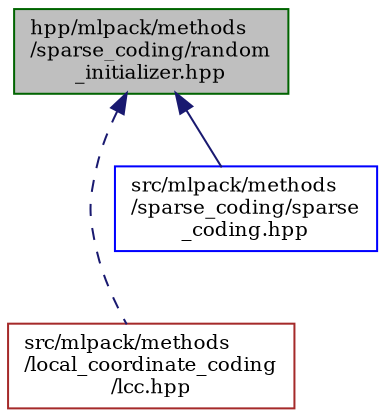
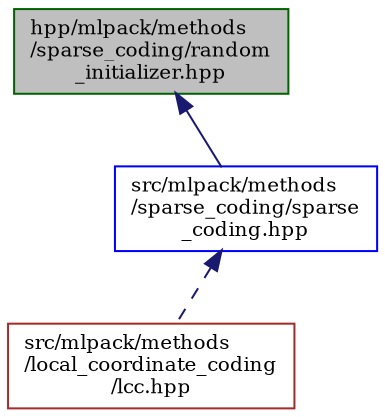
edge "src/mlpack/methods /local_coordinate_coding /lcc.hpp" -> "hpp/mlpack/methods /sparse_coding/random _initializer.hpp": now "src/mlpack/methods /local_coordinate_coding /lcc.hpp" -> "src/mlpack/methods /sparse_coding/sparse _coding.hpp"
